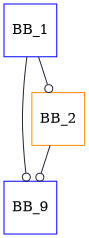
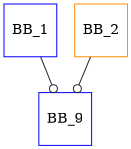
edge "BB_1" -> "BB_2": removed
